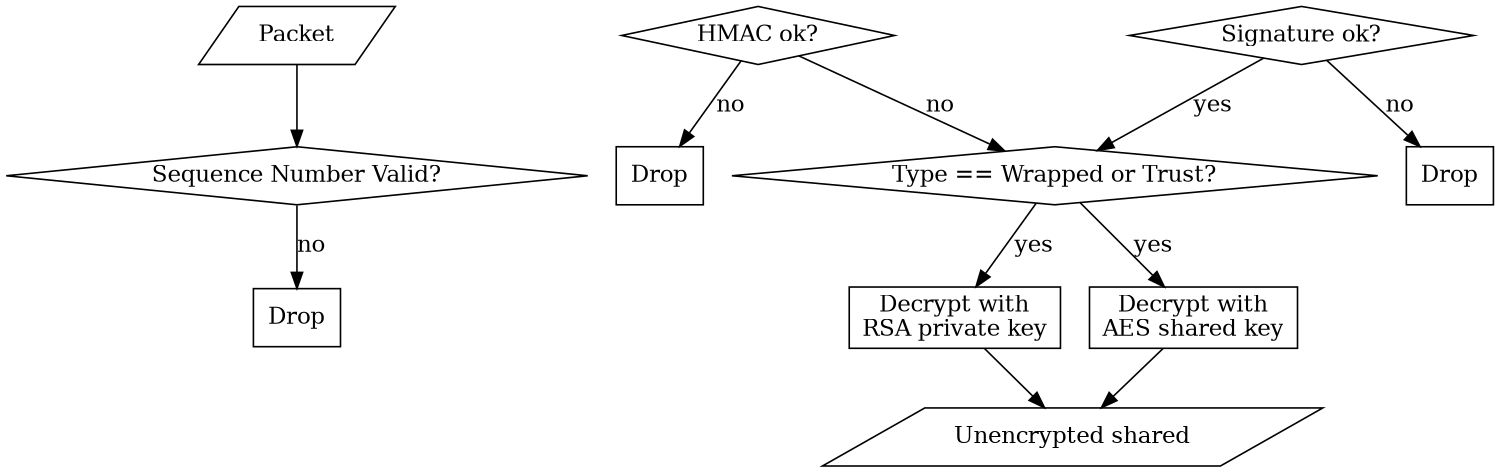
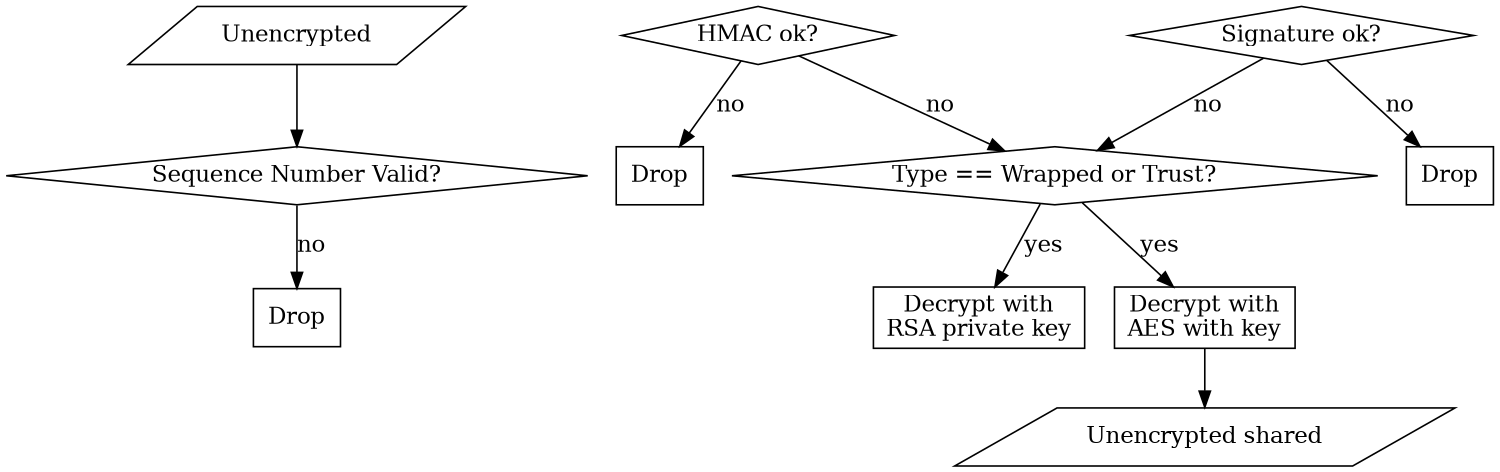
node "Packet": label "Packet" -> "Unencrypted"
edge "Signature ok?" -> "Type == Wrapped or Trust?": label "yes" -> "no"
node "Decrypt with AES shared key": label "Decrypt with AES shared key" -> "Decrypt with AES with key"
edge "Decrypt with RSA private key" -> "Unencrypted shared": removed
